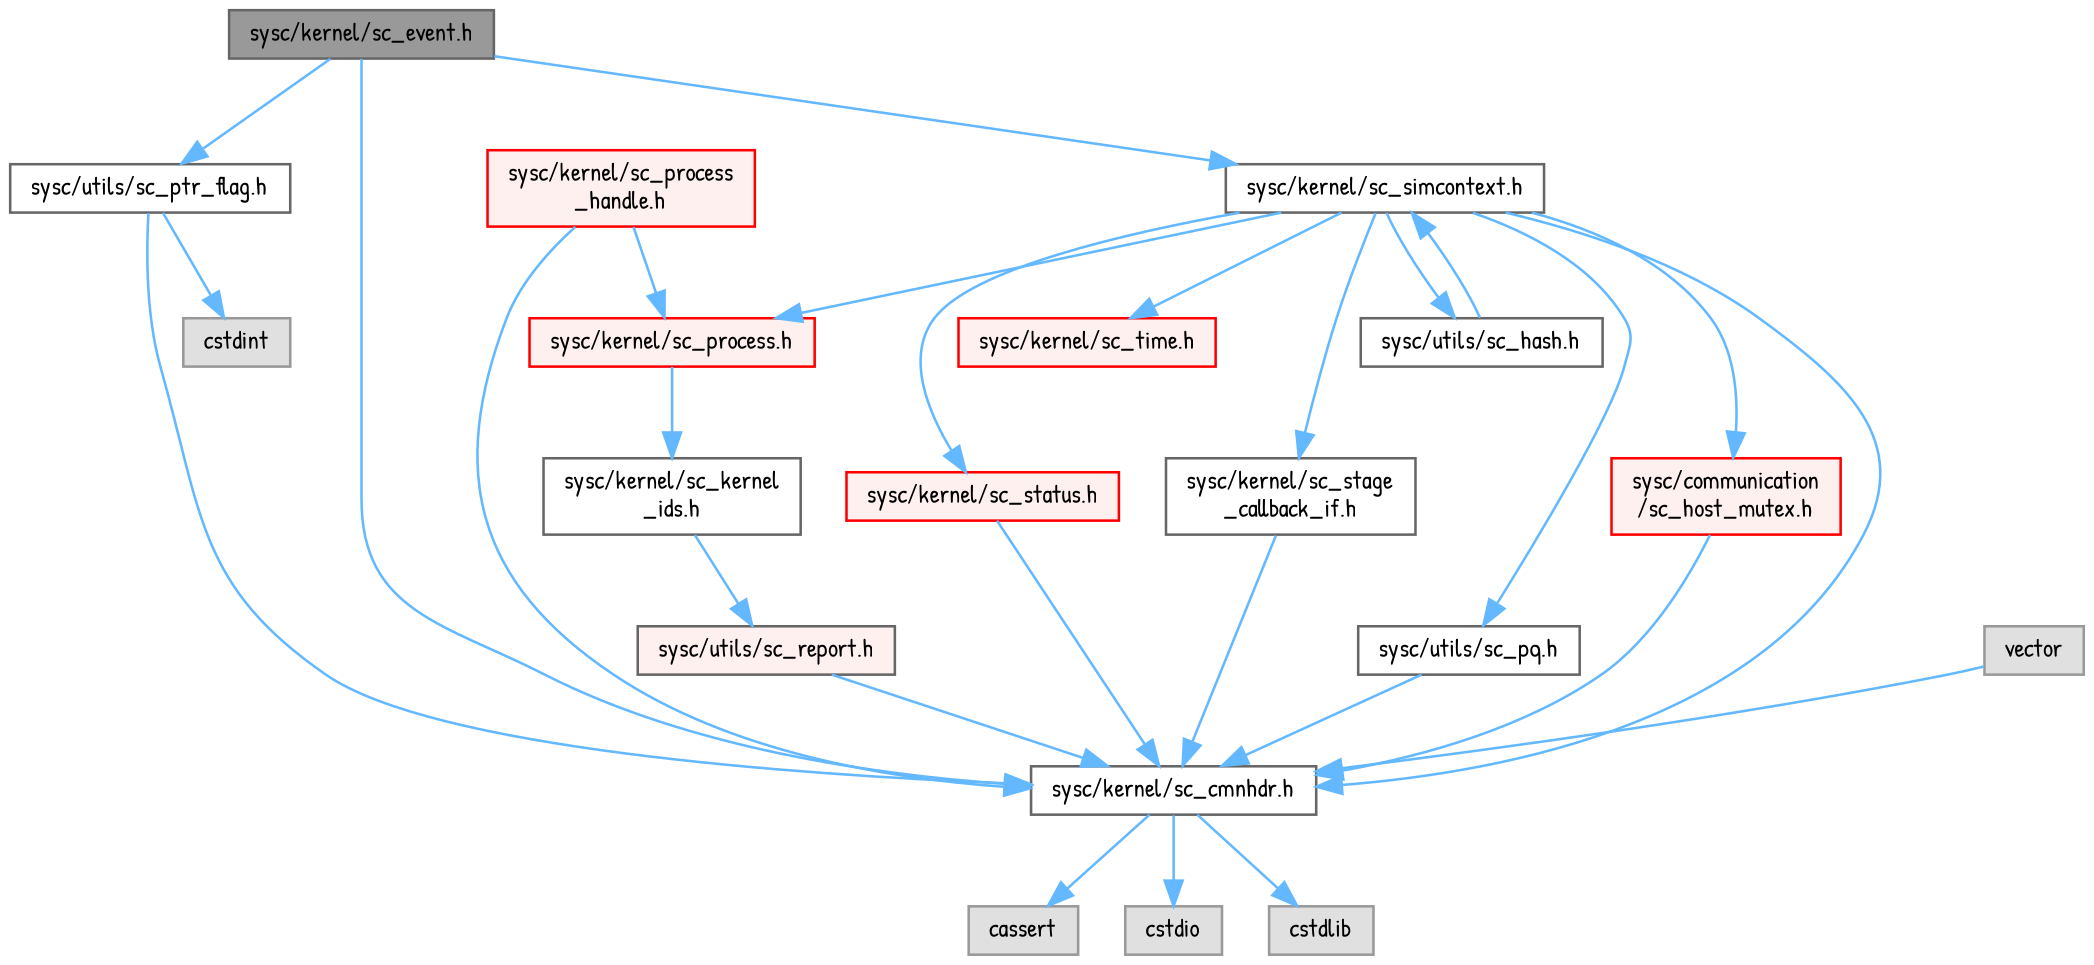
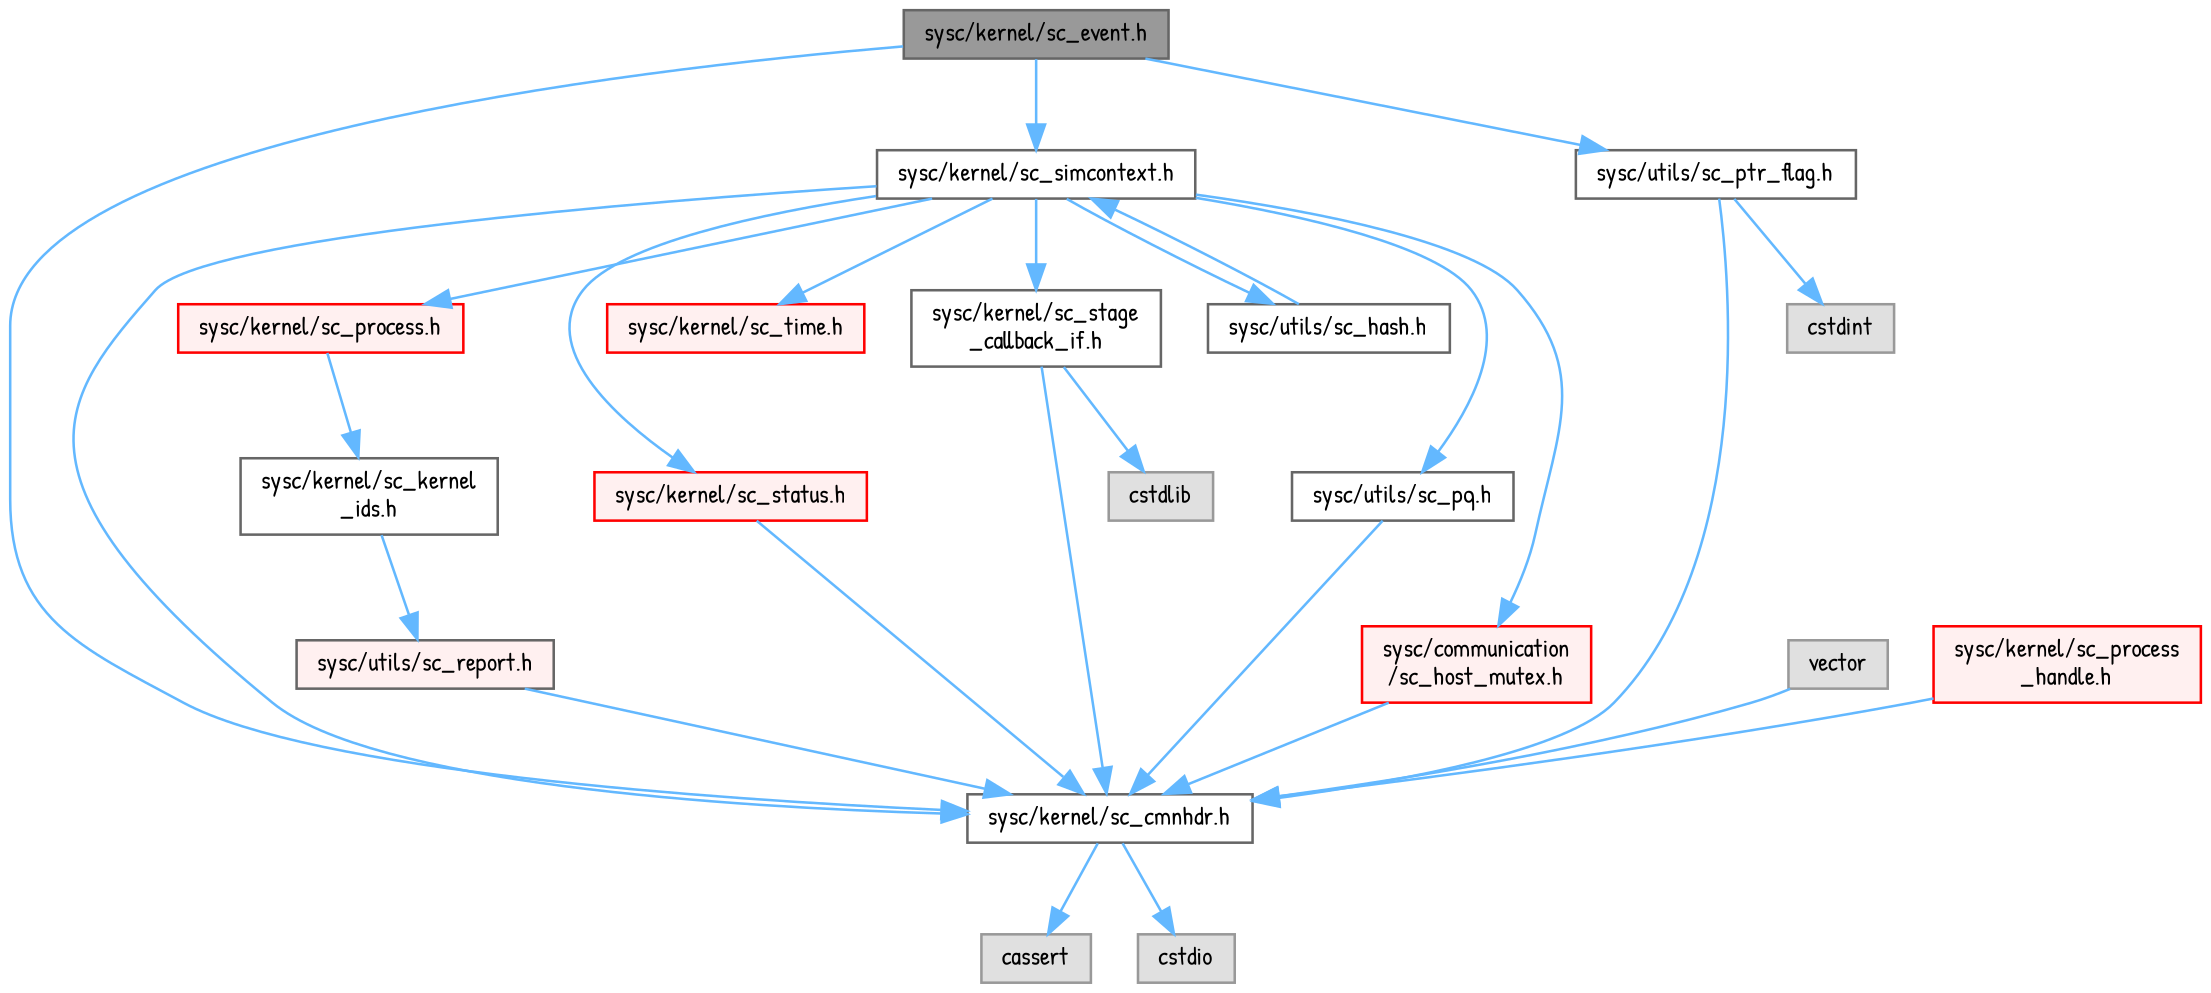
edge "sysc/kernel/sc_process _handle.h" -> "sysc/kernel/sc_process.h": removed
edge "sysc/kernel/sc_cmnhdr.h" -> "cstdlib": now "sysc/kernel/sc_stage _callback_if.h" -> "cstdlib"
